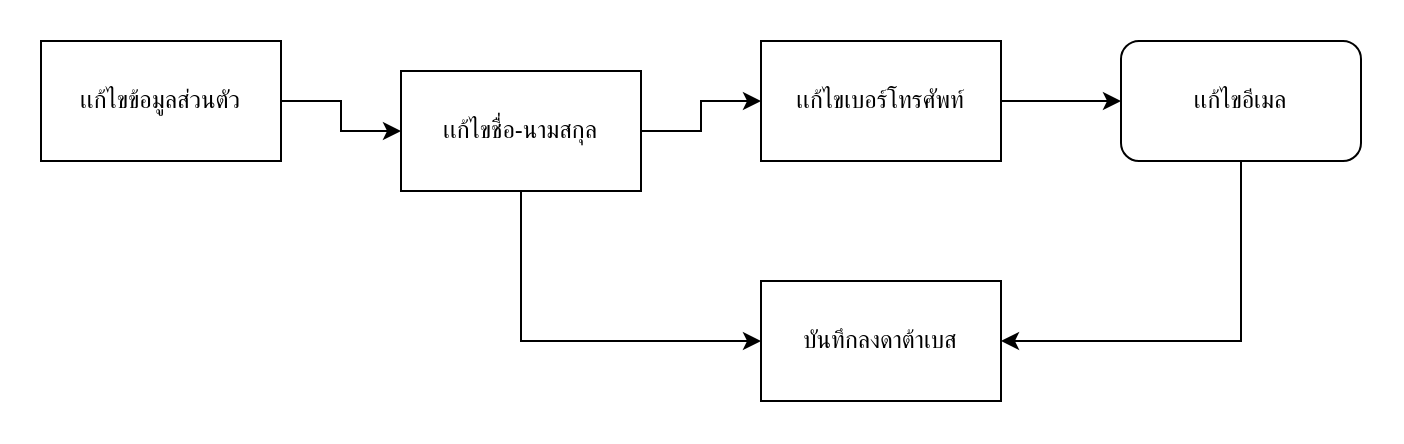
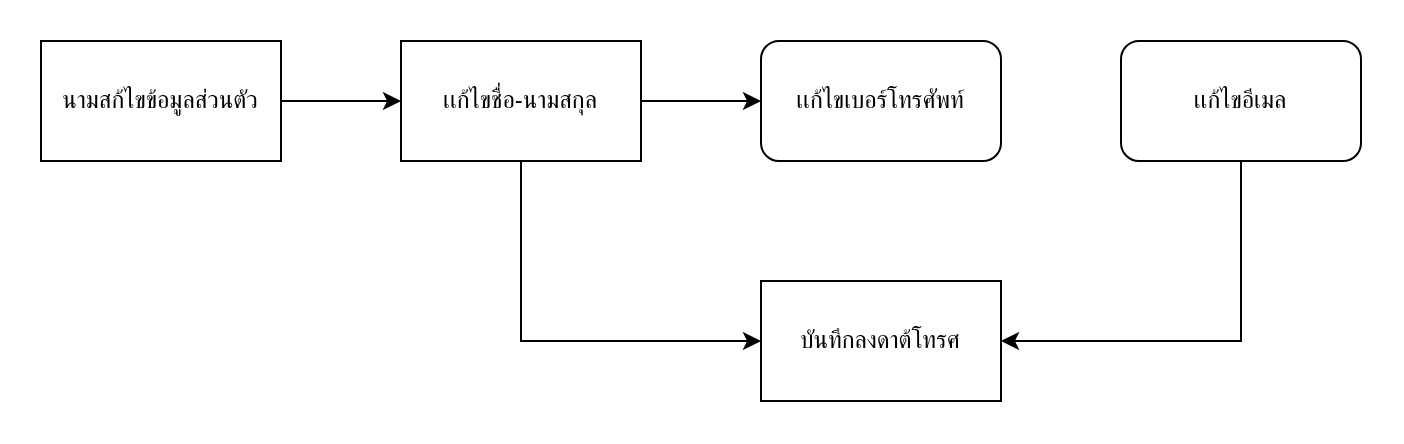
node "เเก้ไขข้อมูลส่วนตัว": label "เเก้ไขข้อมูลส่วนตัว" -> "นามสก้ไขข้อมูลส่วนตัว"
node "เเก้ไขเบอร์โทรศัพท์": shape rectangle -> rounded rectangle
edge "เเก้ไขเบอร์โทรศัพท์" -> "เเก้ไขอีเมล": removed
node "เเก้ไขชื่อ-นามสกุล": moved (521, 131) -> (521, 101)
node "บันทึกลงดาต้าเบส": label "บันทึกลงดาต้าเบส" -> "บันทึกลงดาต้โทรศ"
